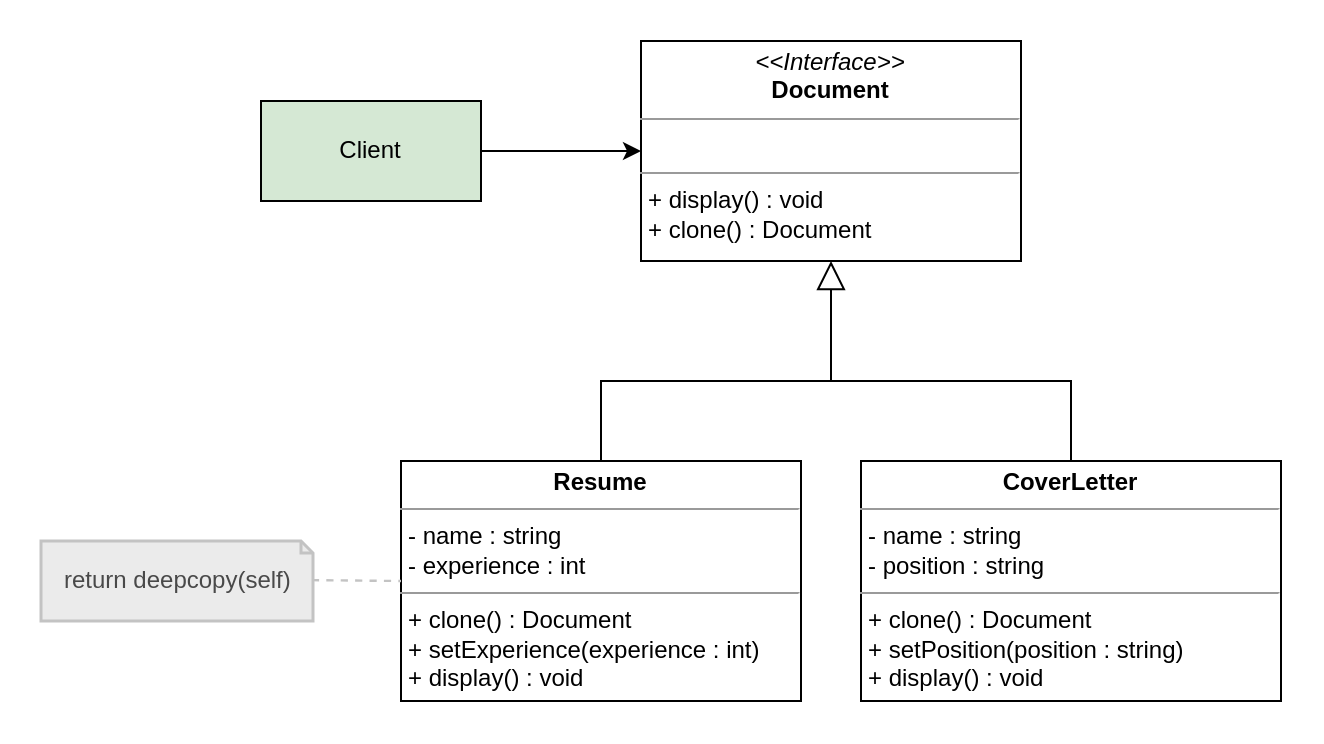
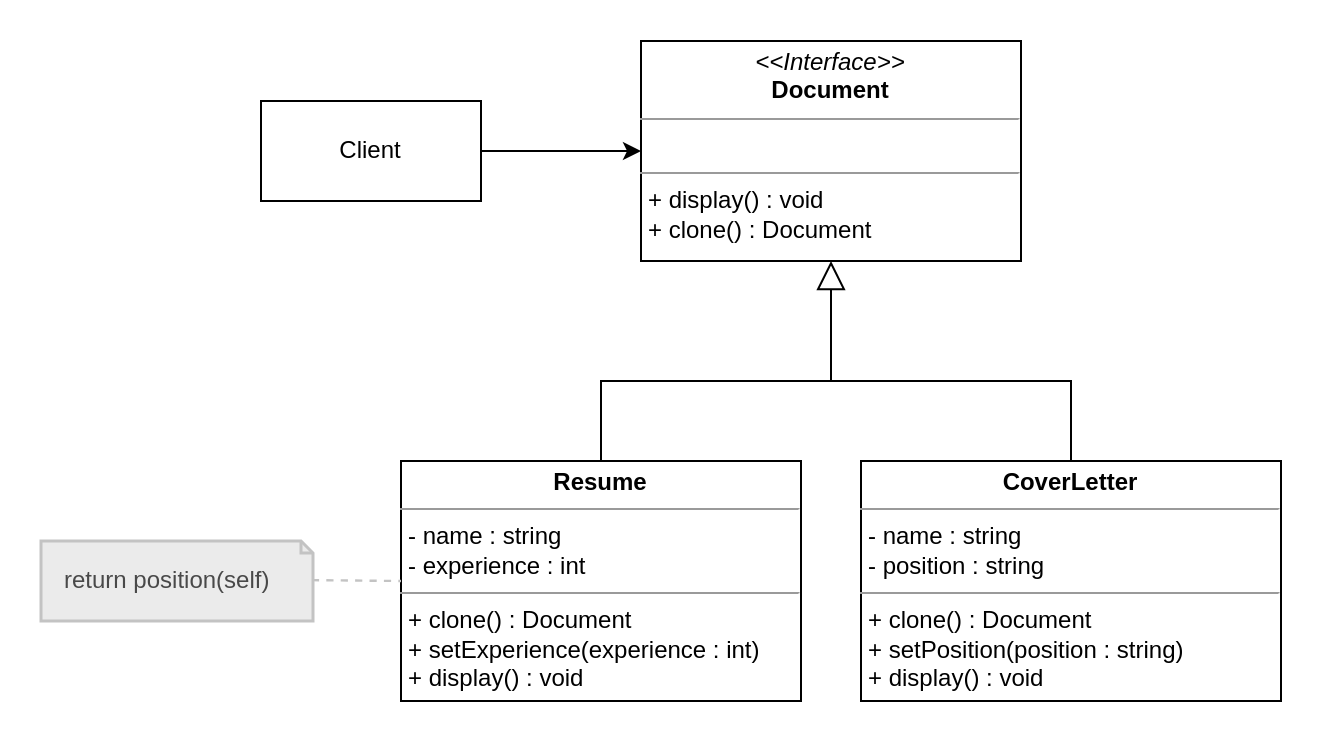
node "Client": fillcolor #d5e8d4 -> #ffffff
node "return deepcopy(self)": label "return deepcopy(self)" -> "return position(self)"
